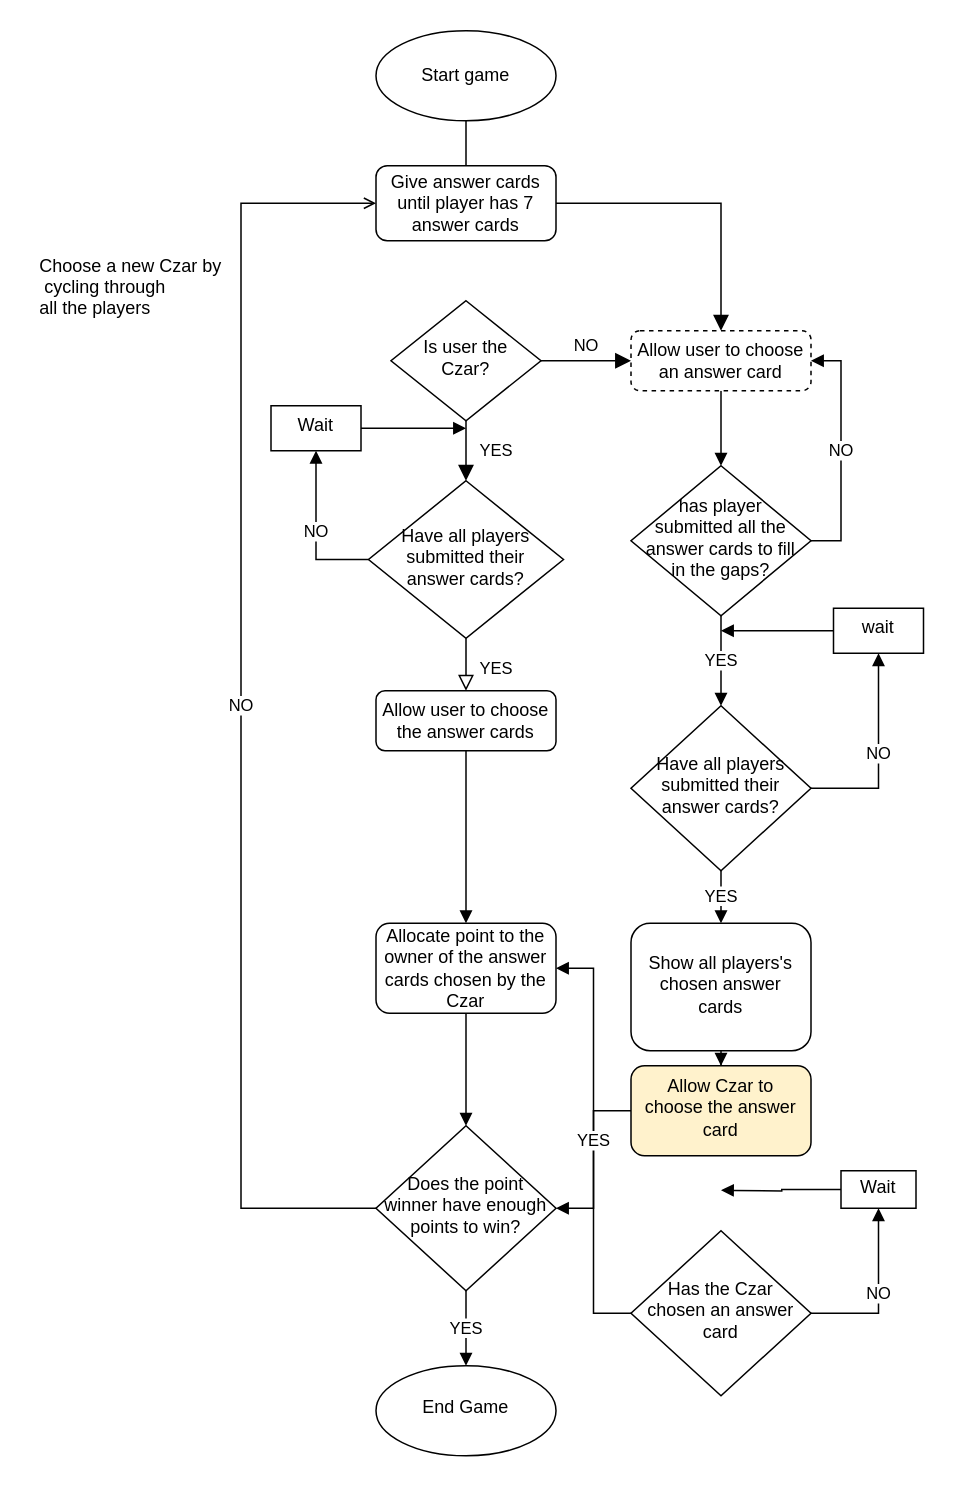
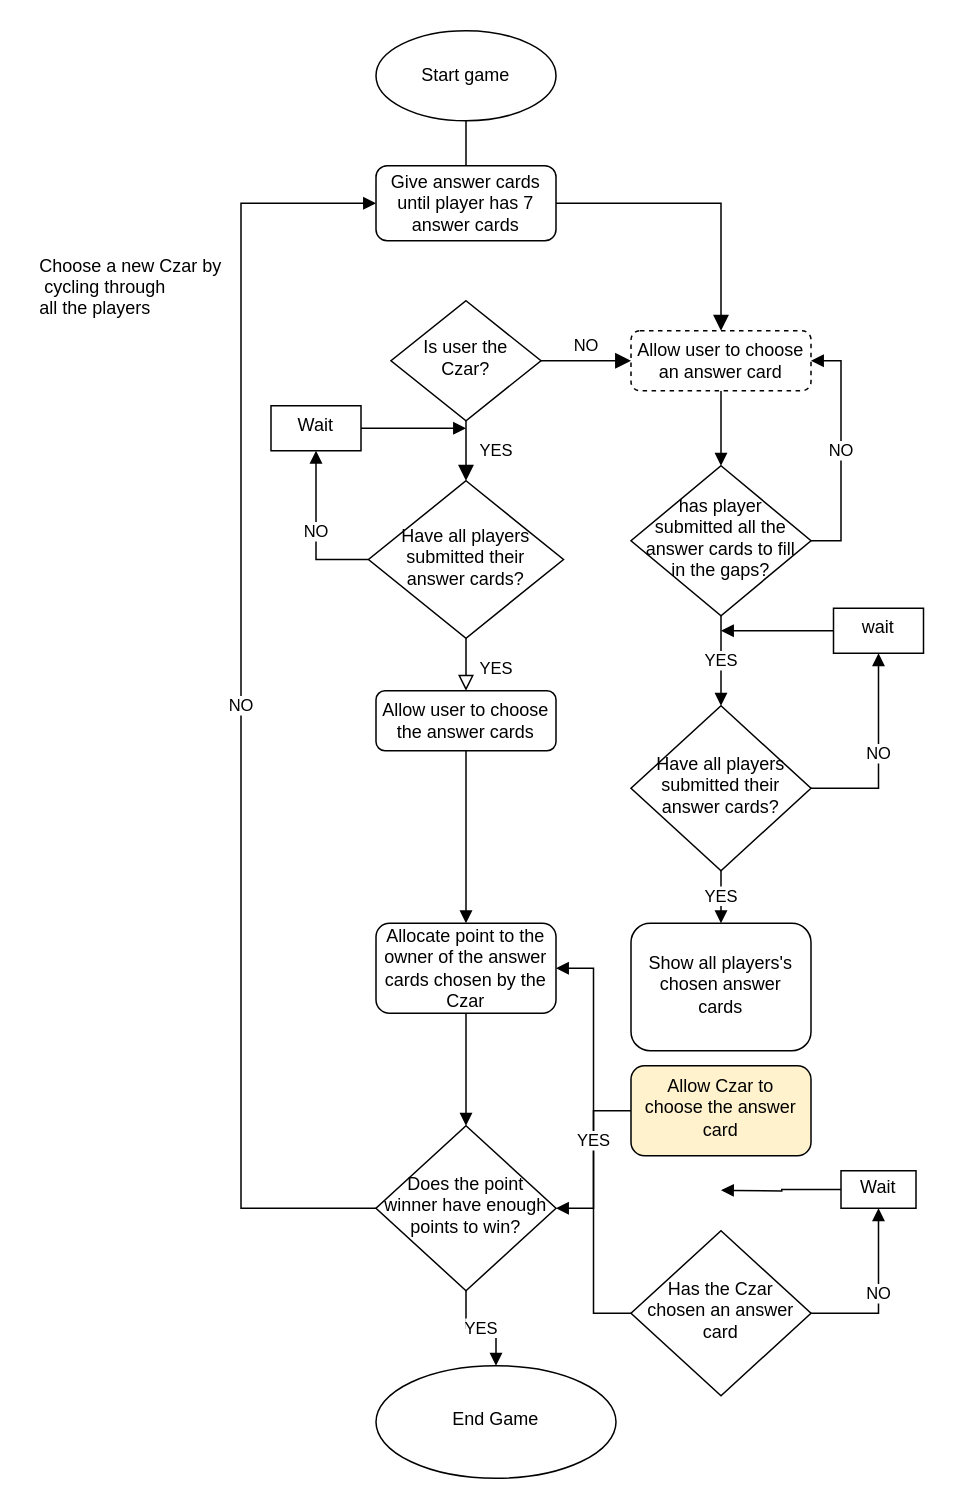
edge "Does the point winner have enough points to win?" -> "Give answer cards until player has 7 answer cards": arrowhead open -> block
edge "Show all players's chosen answer cards" -> "Allow Czar to choose the answer card": removed
node "End Game": size 180x90 -> 240x113
